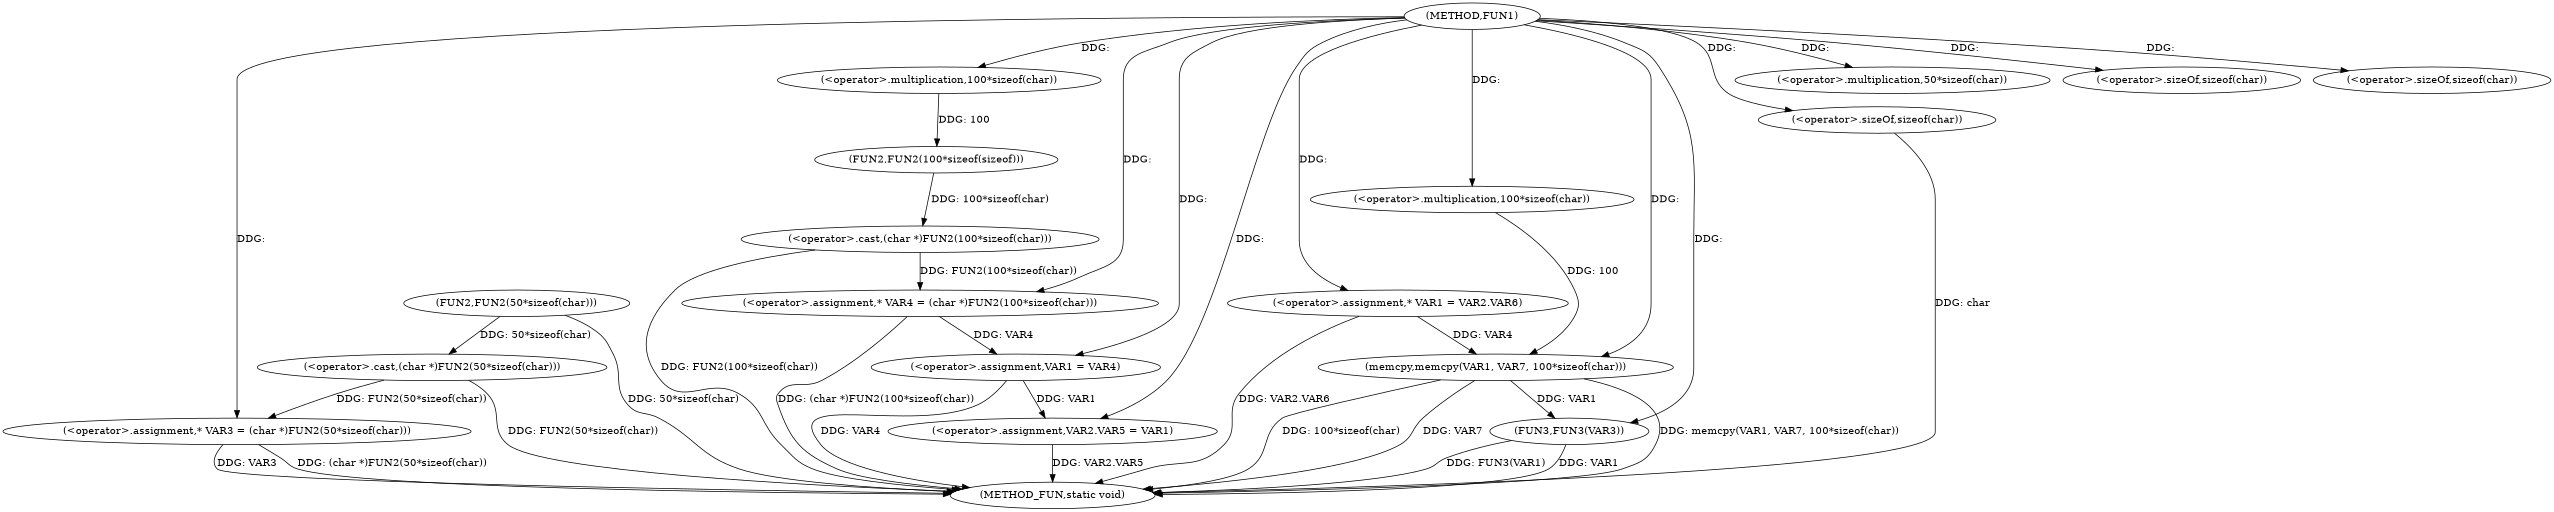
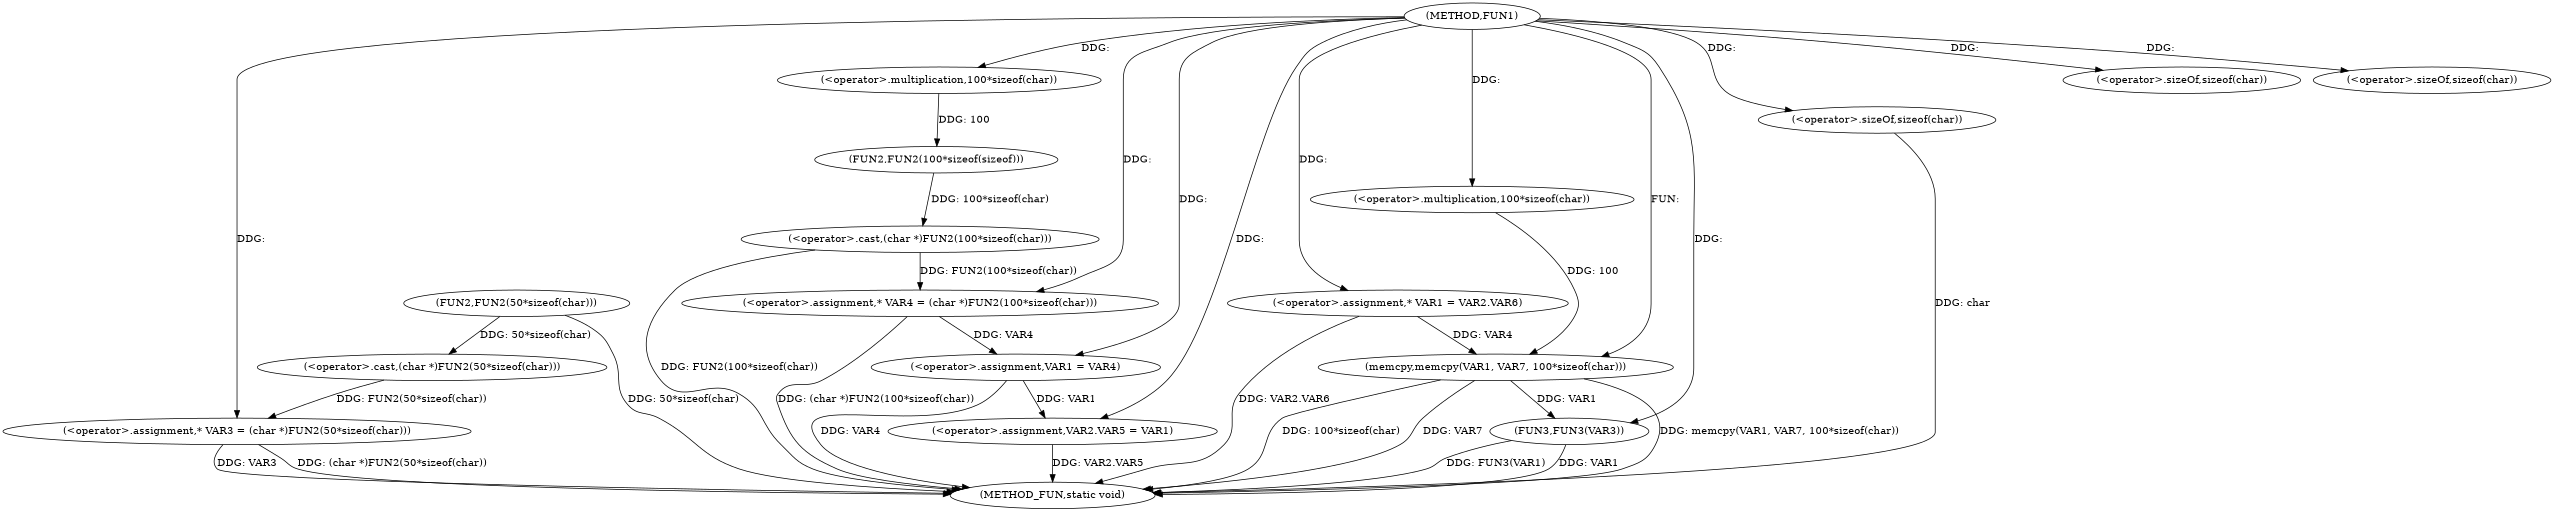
node "(<operator>.multiplication,50*sizeof(char))": removed
edge "(METHOD,FUN1)" -> "(memcpy,memcpy(VAR1, VAR7, 100*sizeof(char)))": label "DDG: " -> "FUN: "
edge "(<operator>.cast,(char *)FUN2(50*sizeof(char)))" -> "(METHOD_FUN,static void)": removed, label "DDG: FUN2(50*sizeof(char))"
